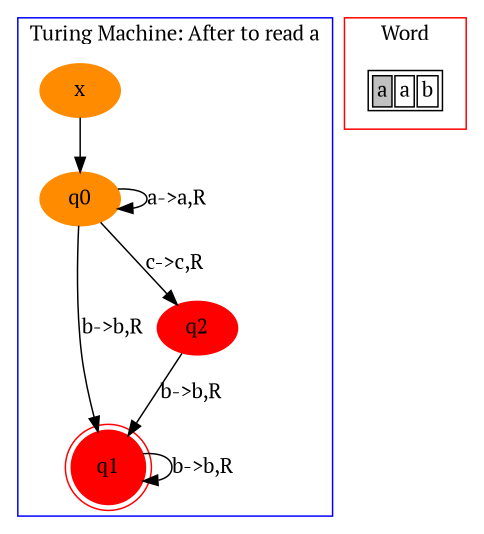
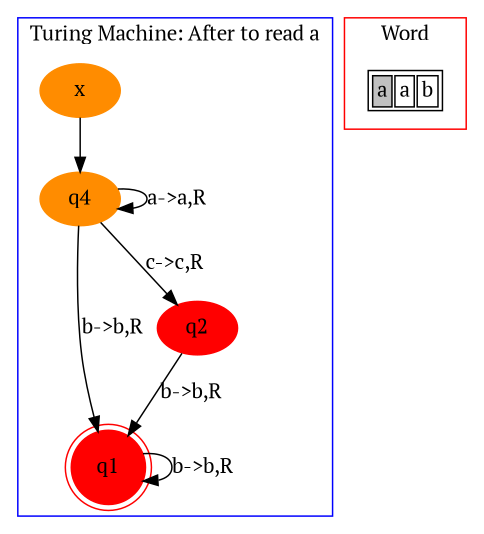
node "q0": label "q0" -> "q4"
